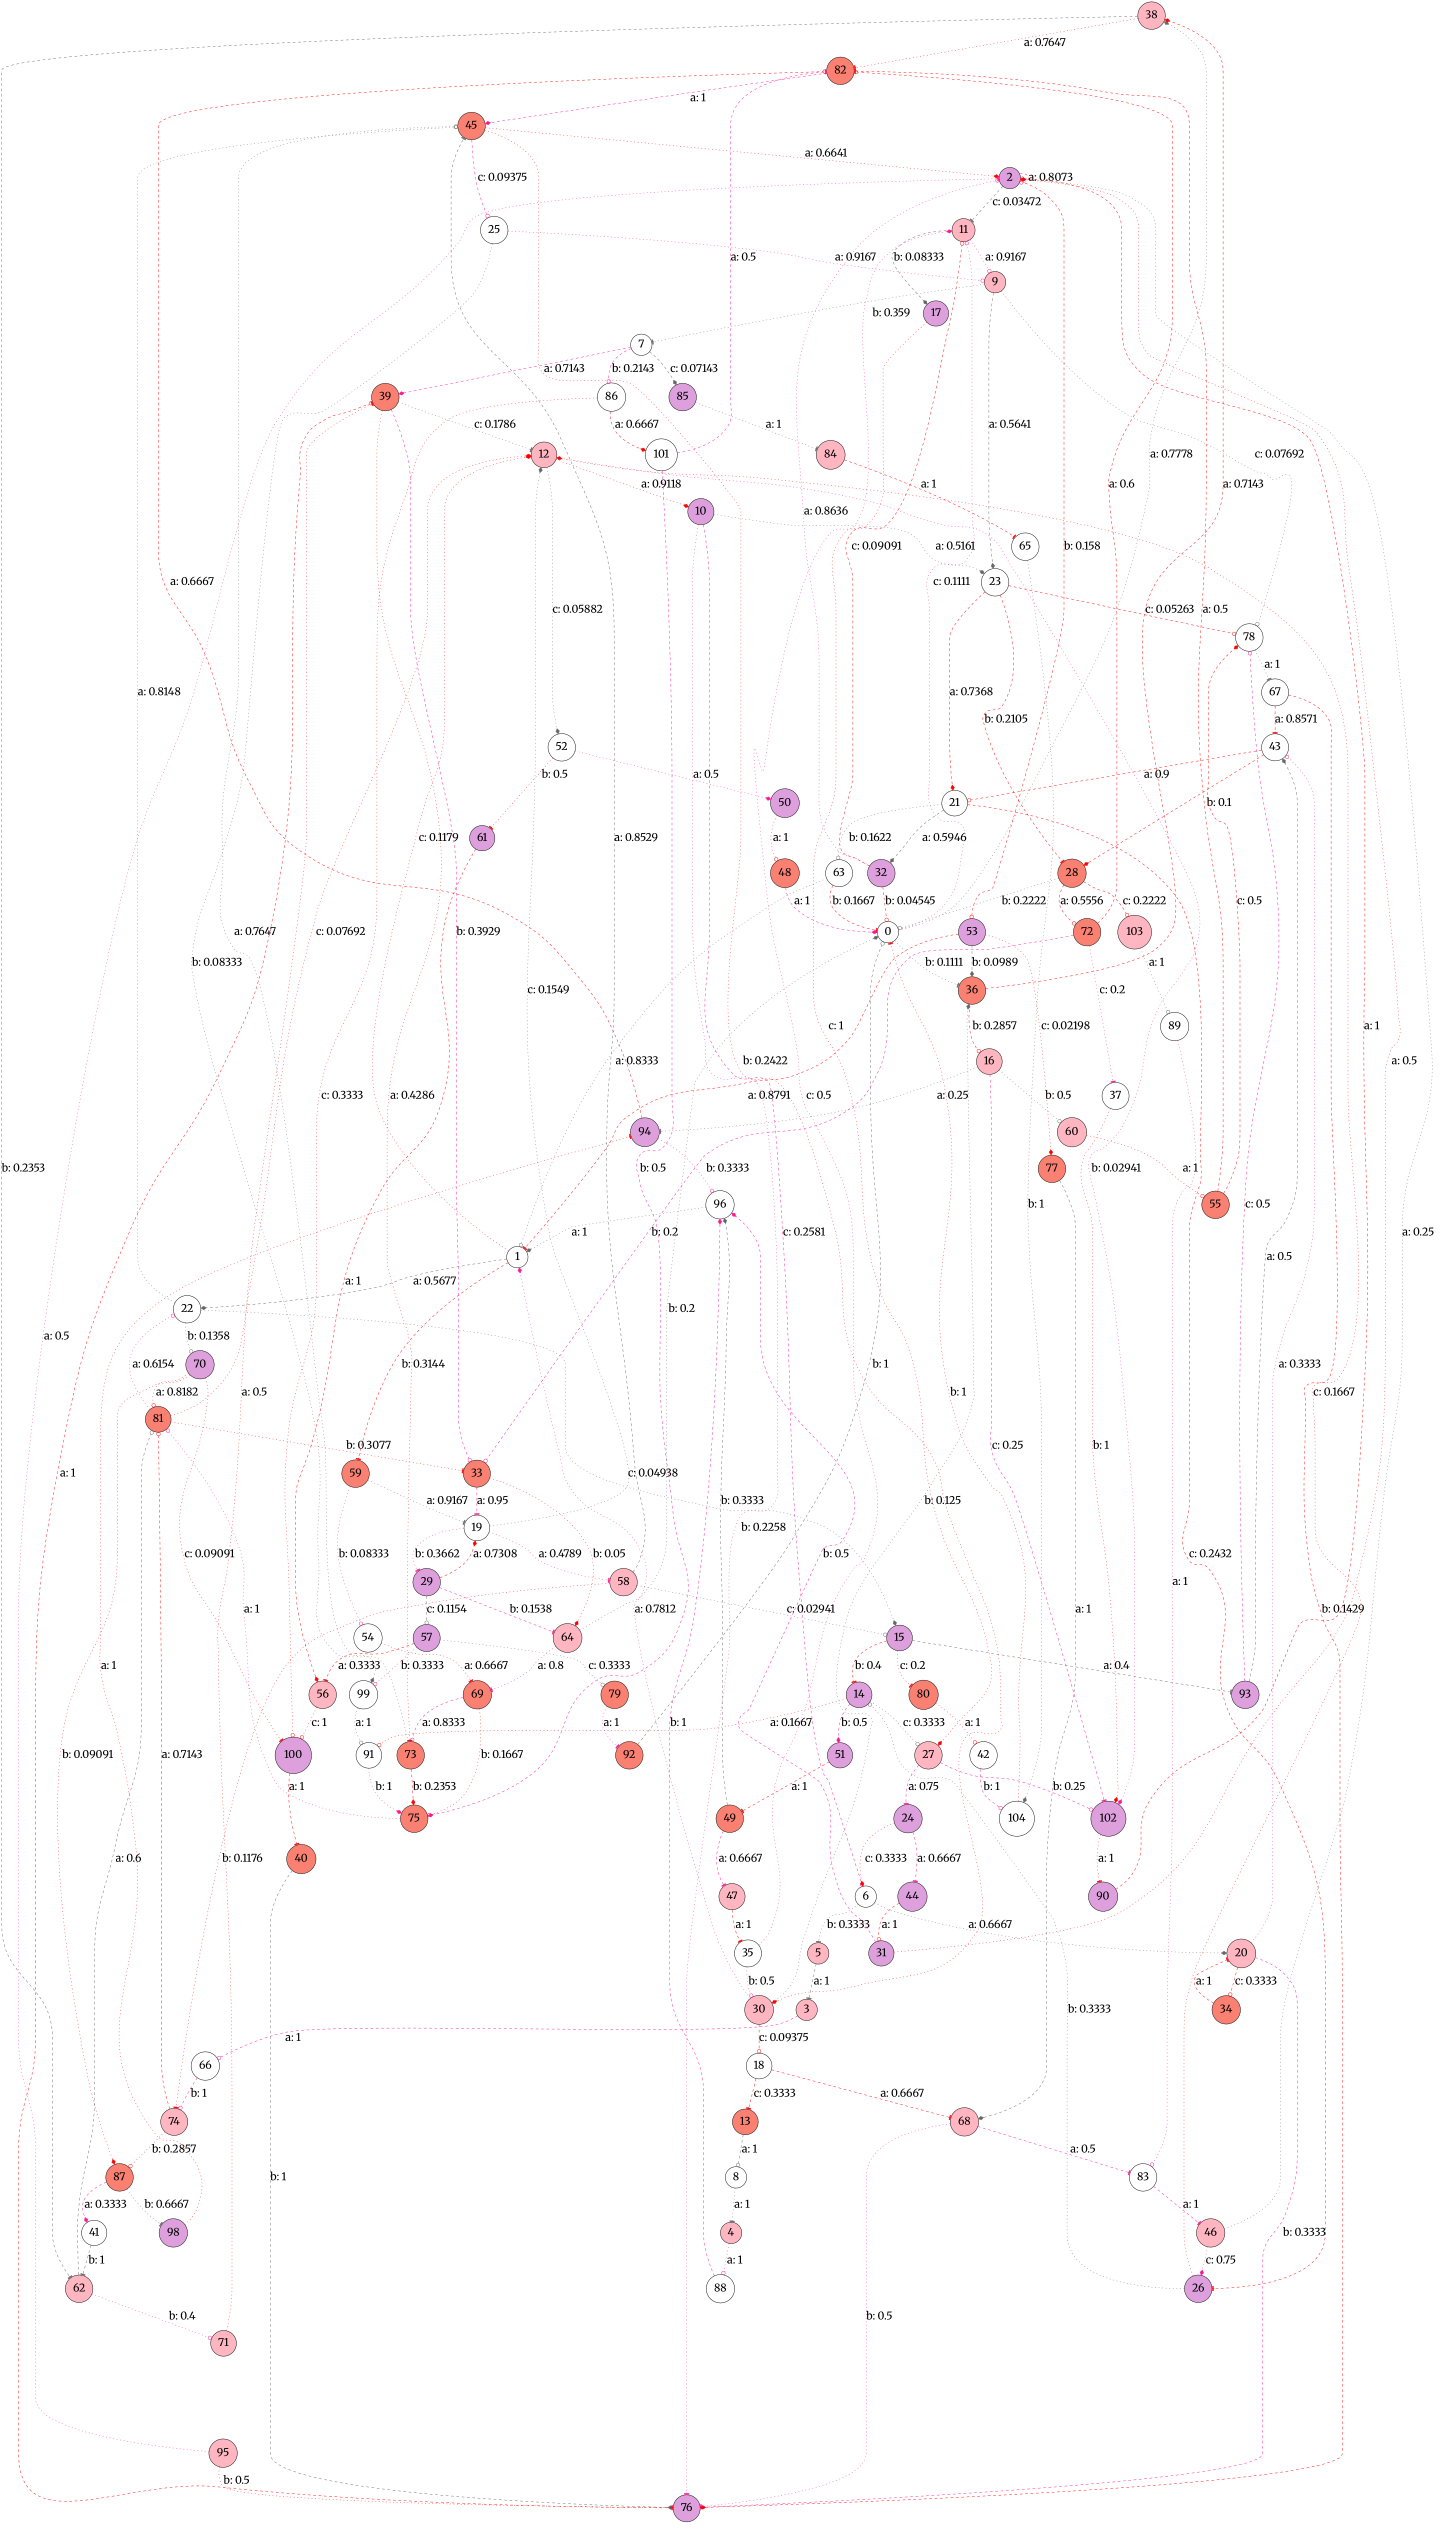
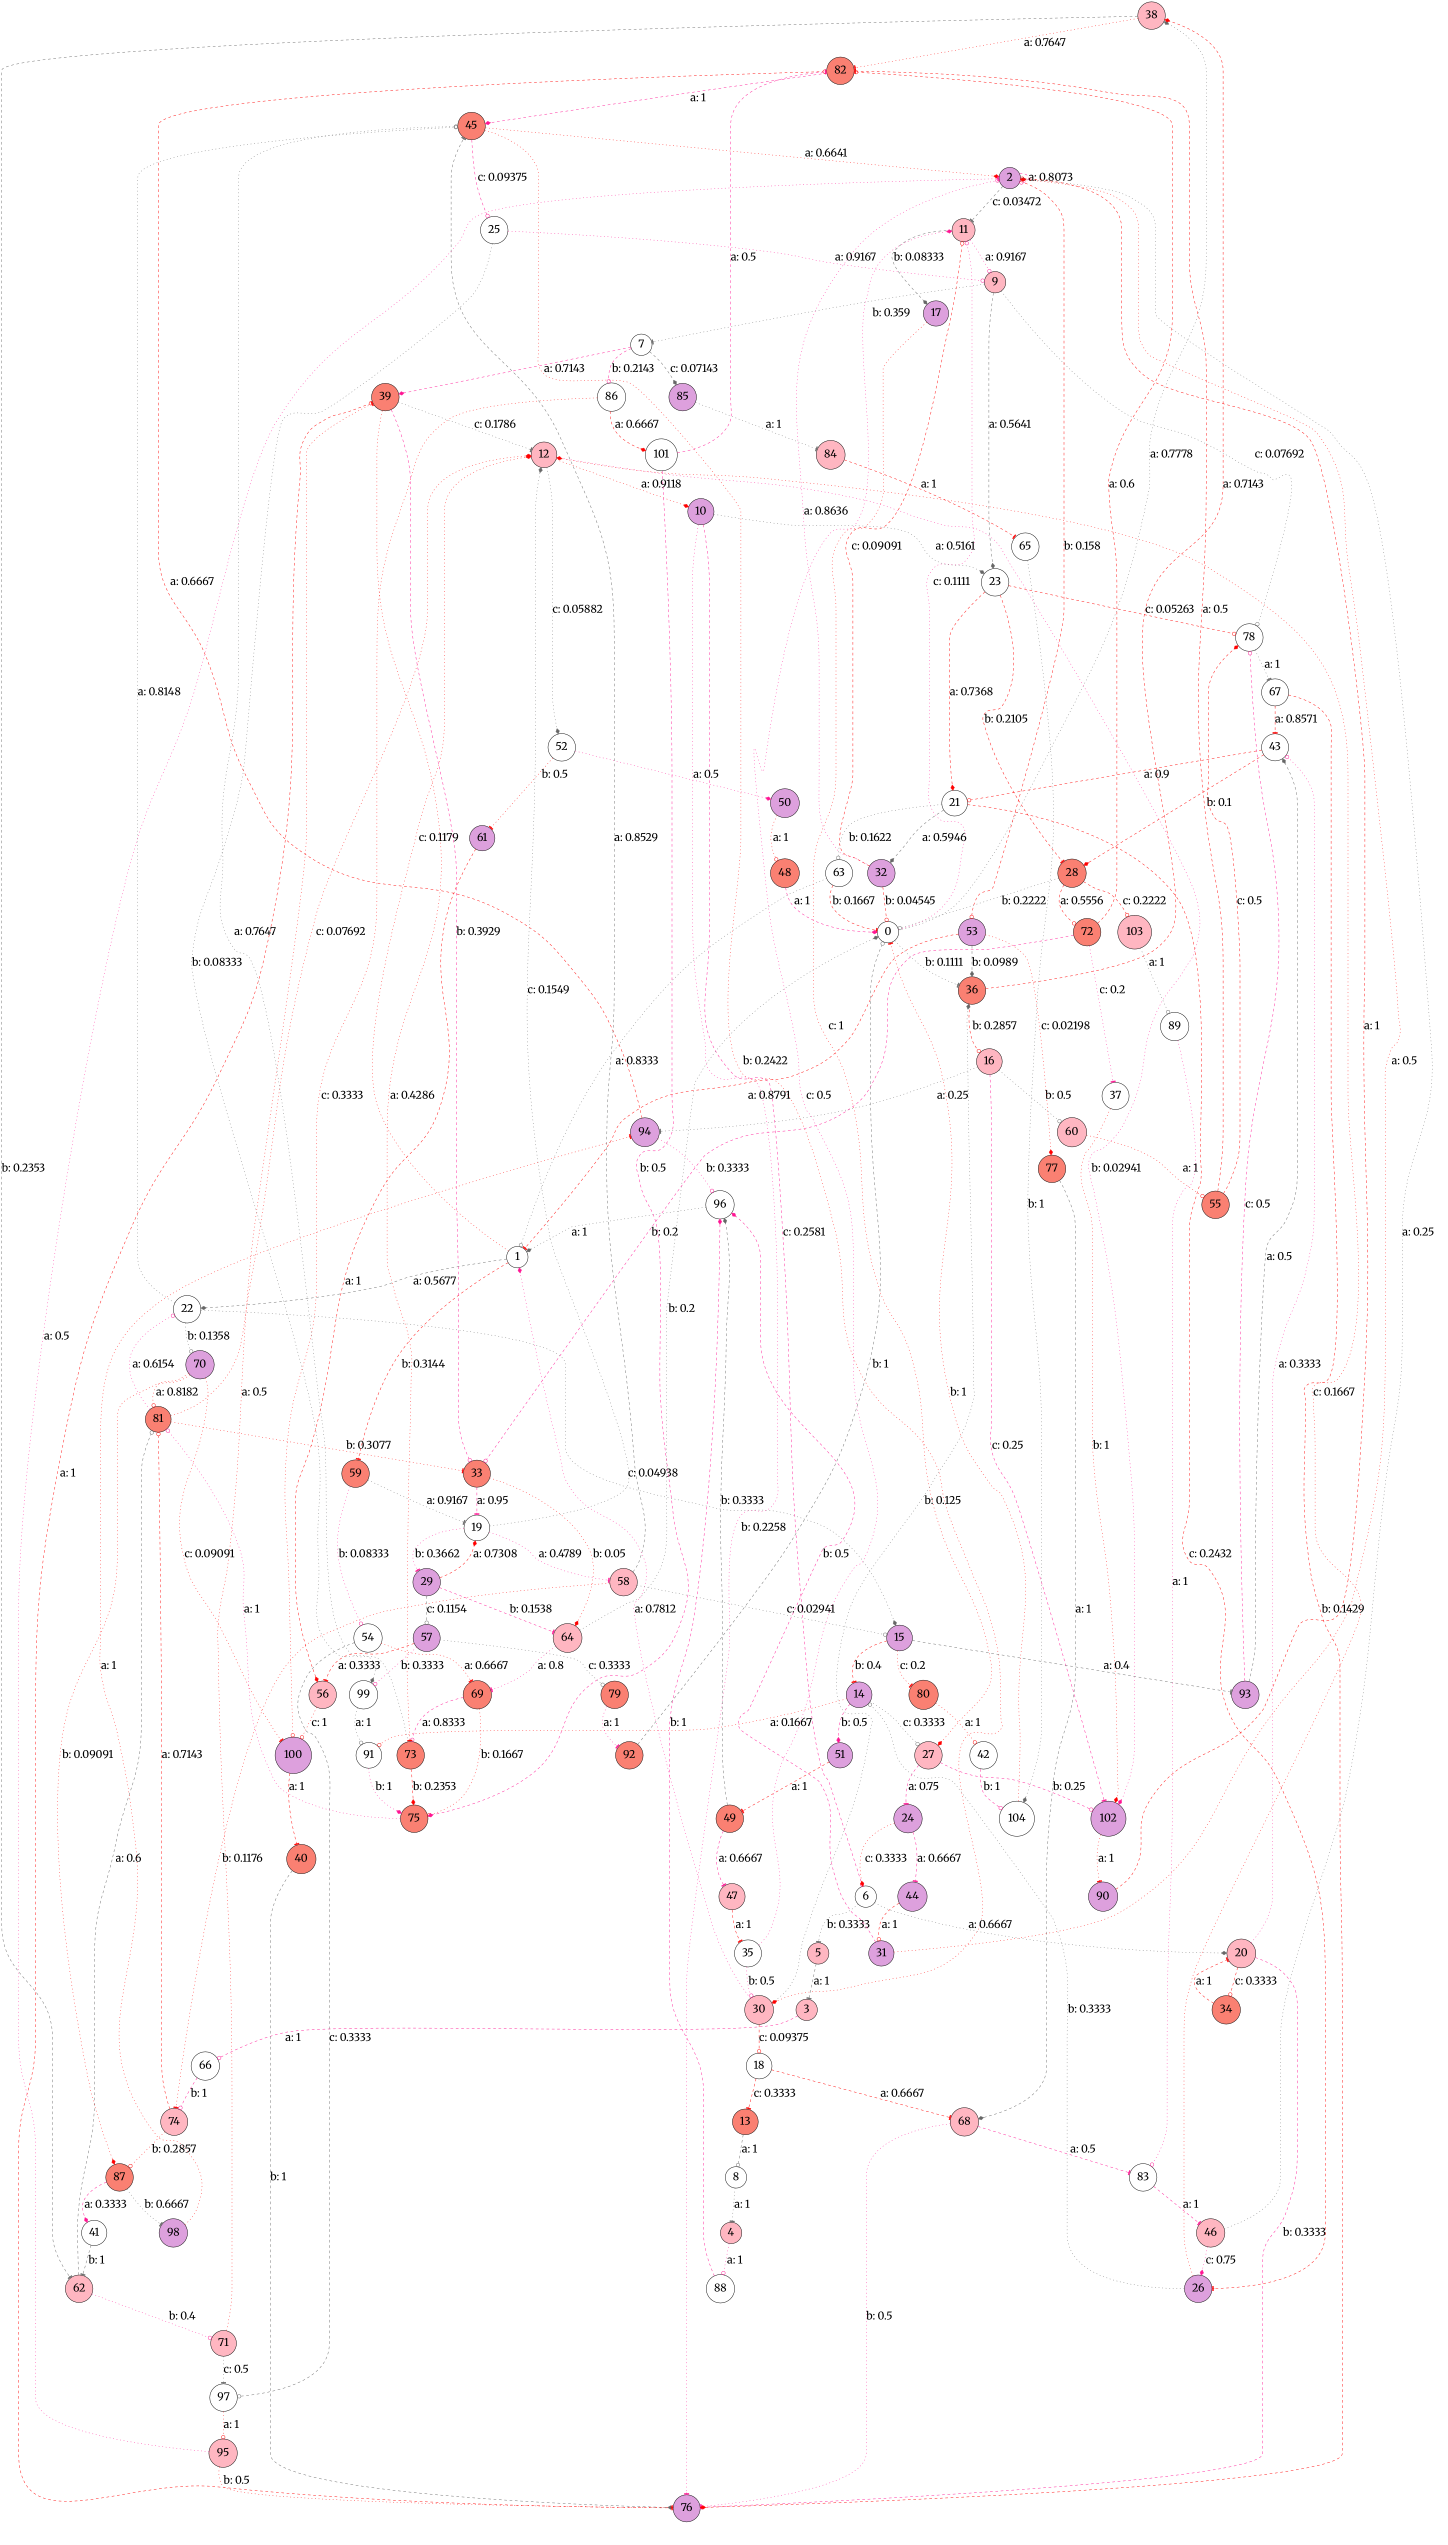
node "97": added
